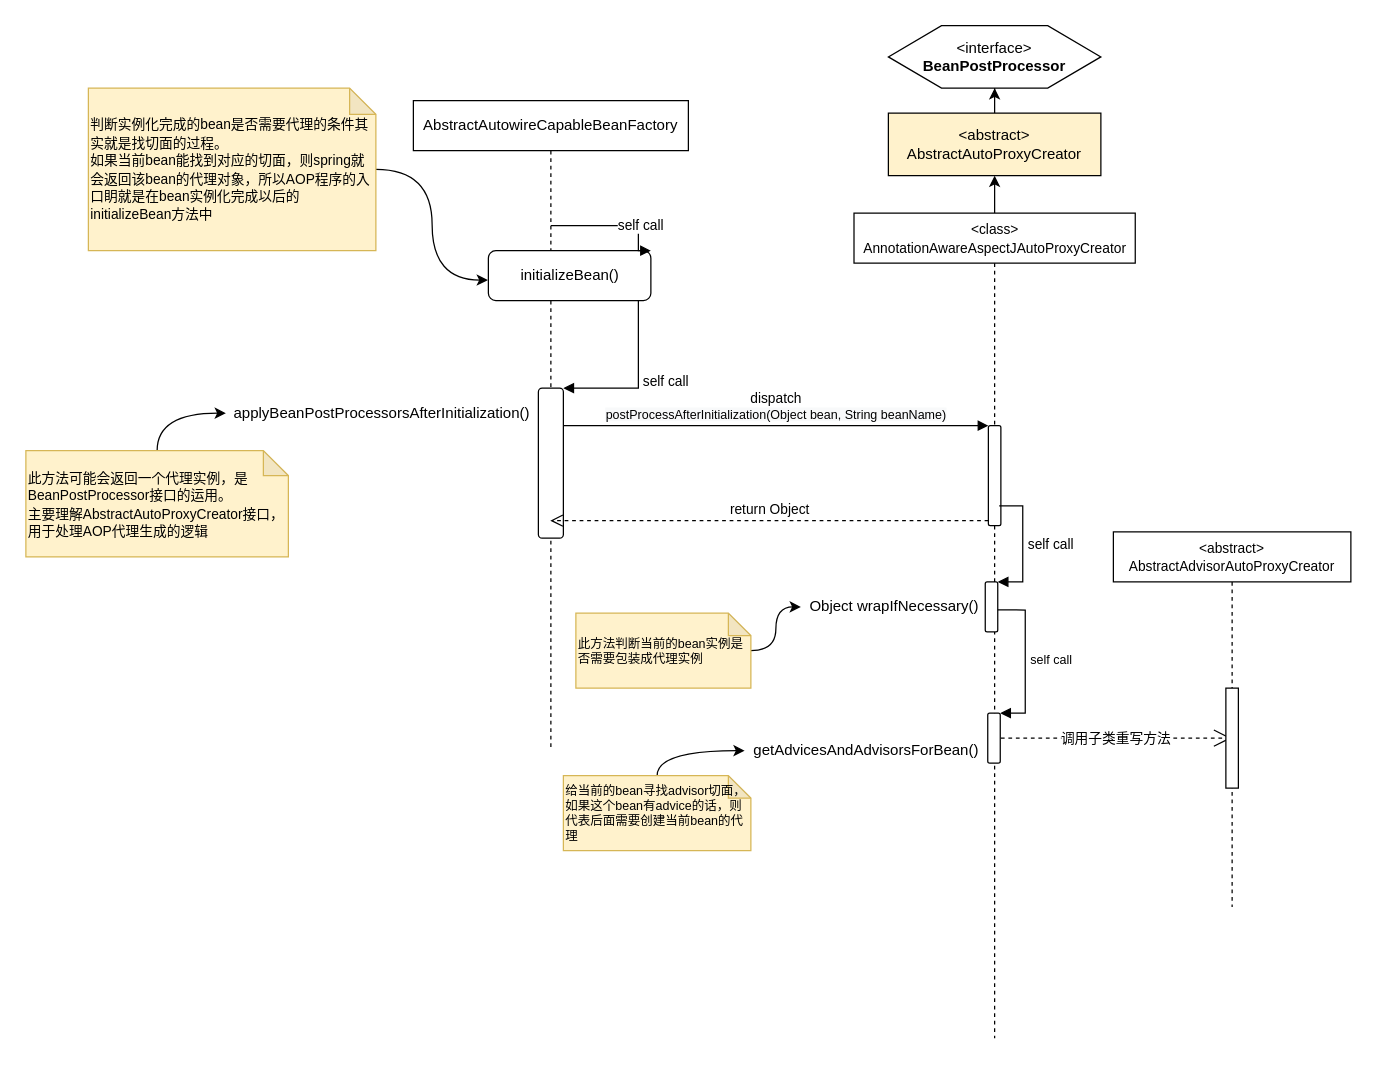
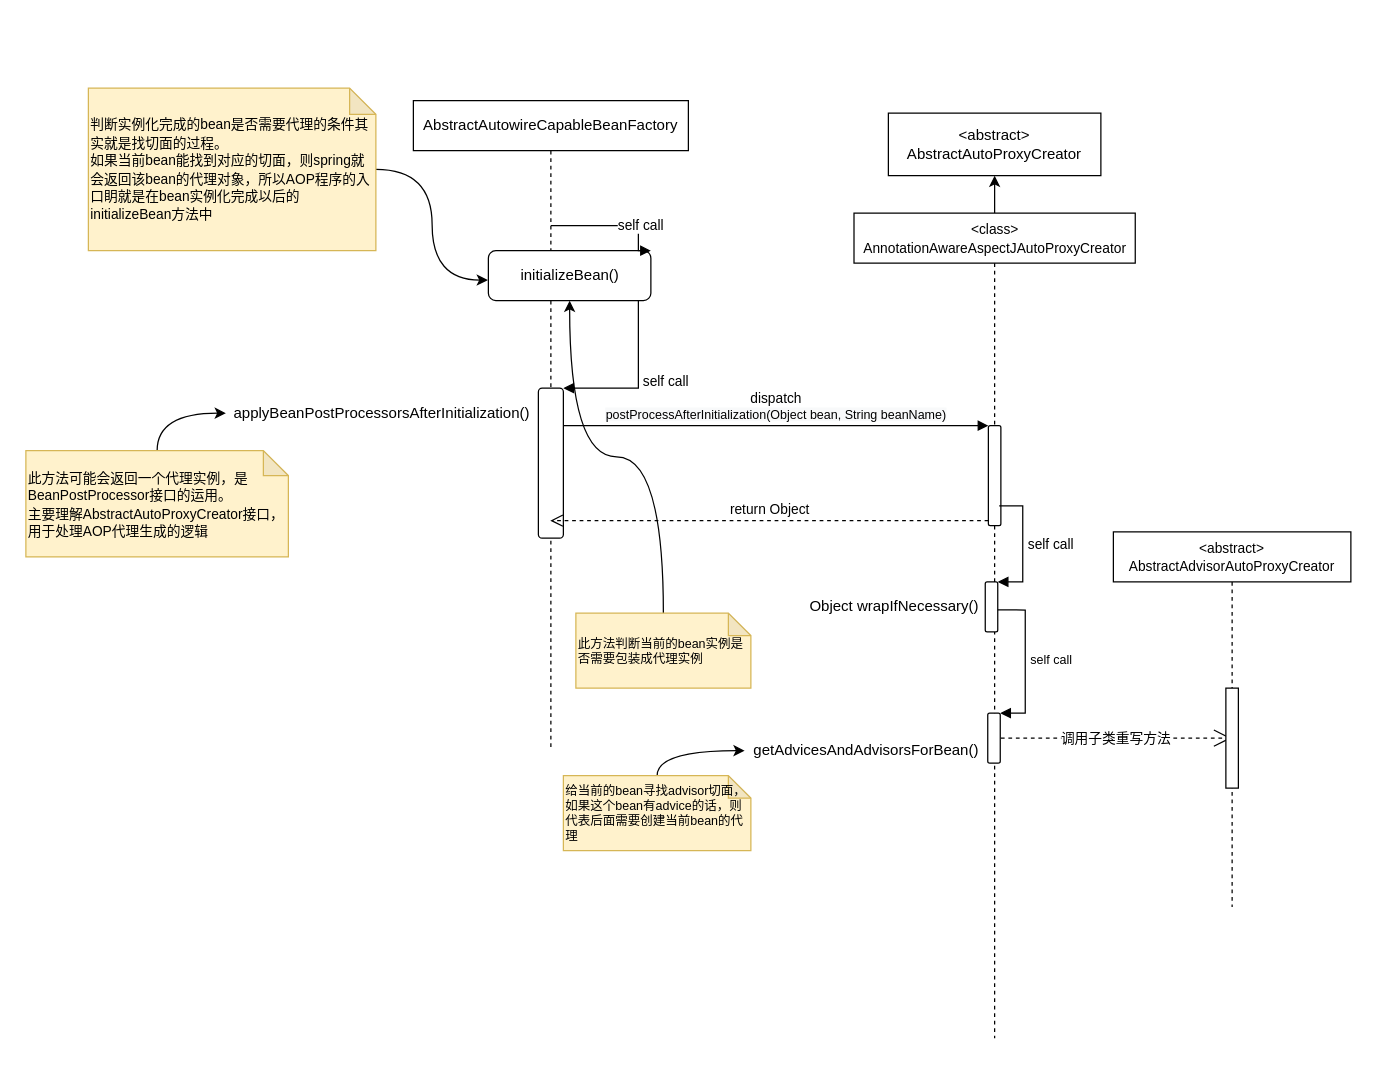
node "<interface> BeanPostProcessor": removed
edge "<abstract> AbstractAutoProxyCreator" -> "<interface> BeanPostProcessor": removed
node "<abstract> AbstractAutoProxyCreator": fillcolor #fff2cc -> #ffffff
edge "此方法判断当前的bean实例是否需要包装成代理实例" -> "Object wrapIfNecessary()": now "此方法判断当前的bean实例是否需要包装成代理实例" -> "initializeBean()"
